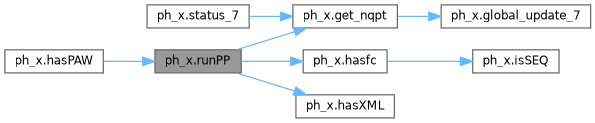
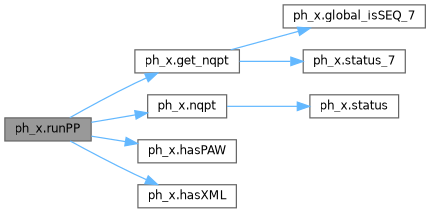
edge "ph_x.status_7" -> "ph_x.get_nqpt": reversed
node "ph_x.global_update_7": label "ph_x.global_update_7" -> "ph_x.global_isSEQ_7"
edge "ph_x.hasPAW" -> "ph_x.runPP": reversed
node "ph_x.hasfc": label "ph_x.hasfc" -> "ph_x.nqpt"
node "ph_x.isSEQ": label "ph_x.isSEQ" -> "ph_x.status"
